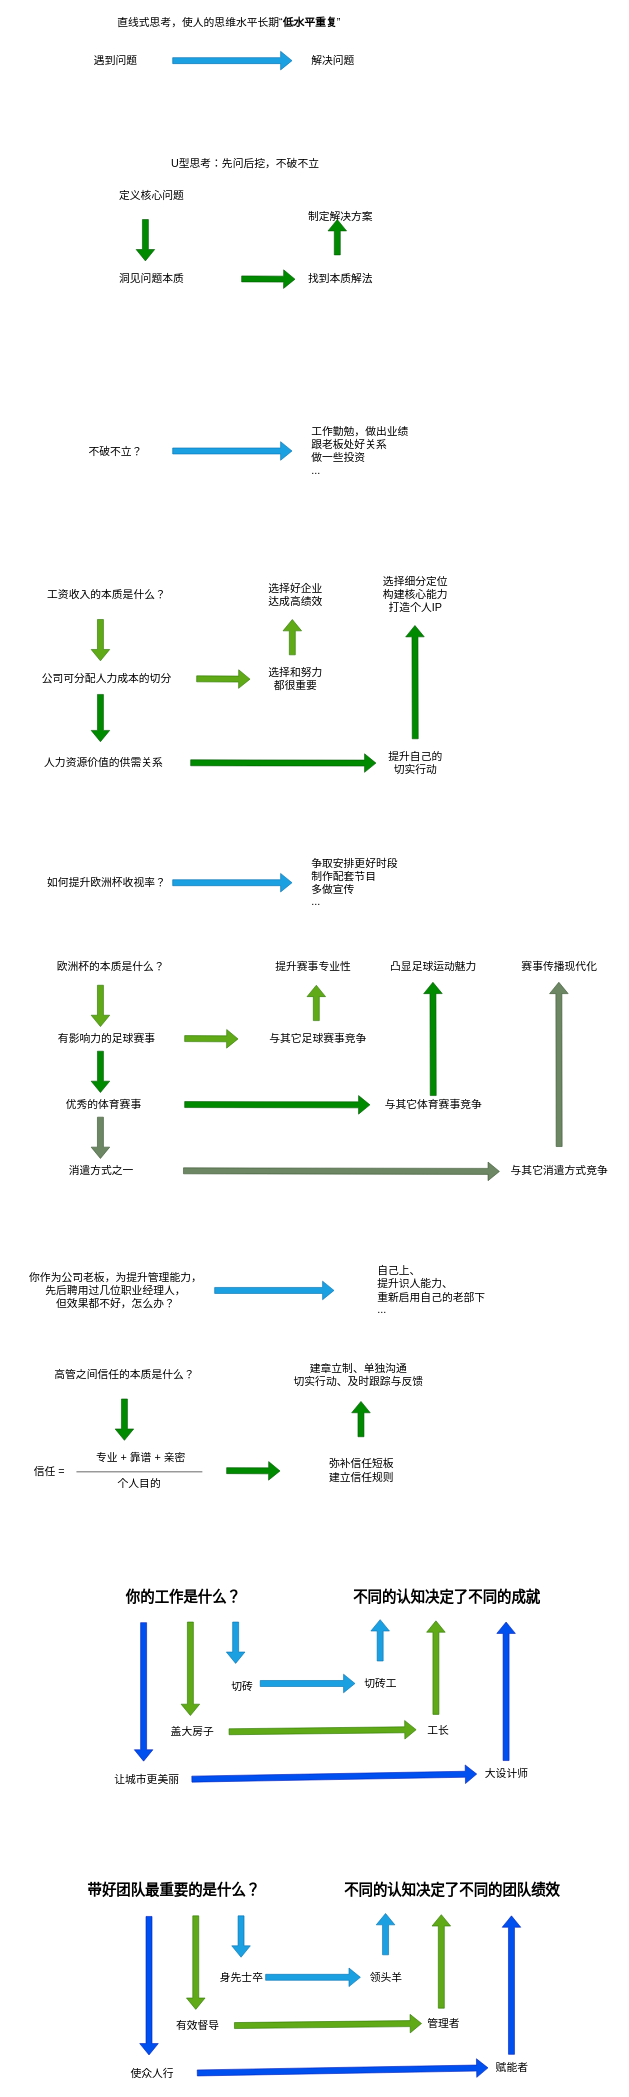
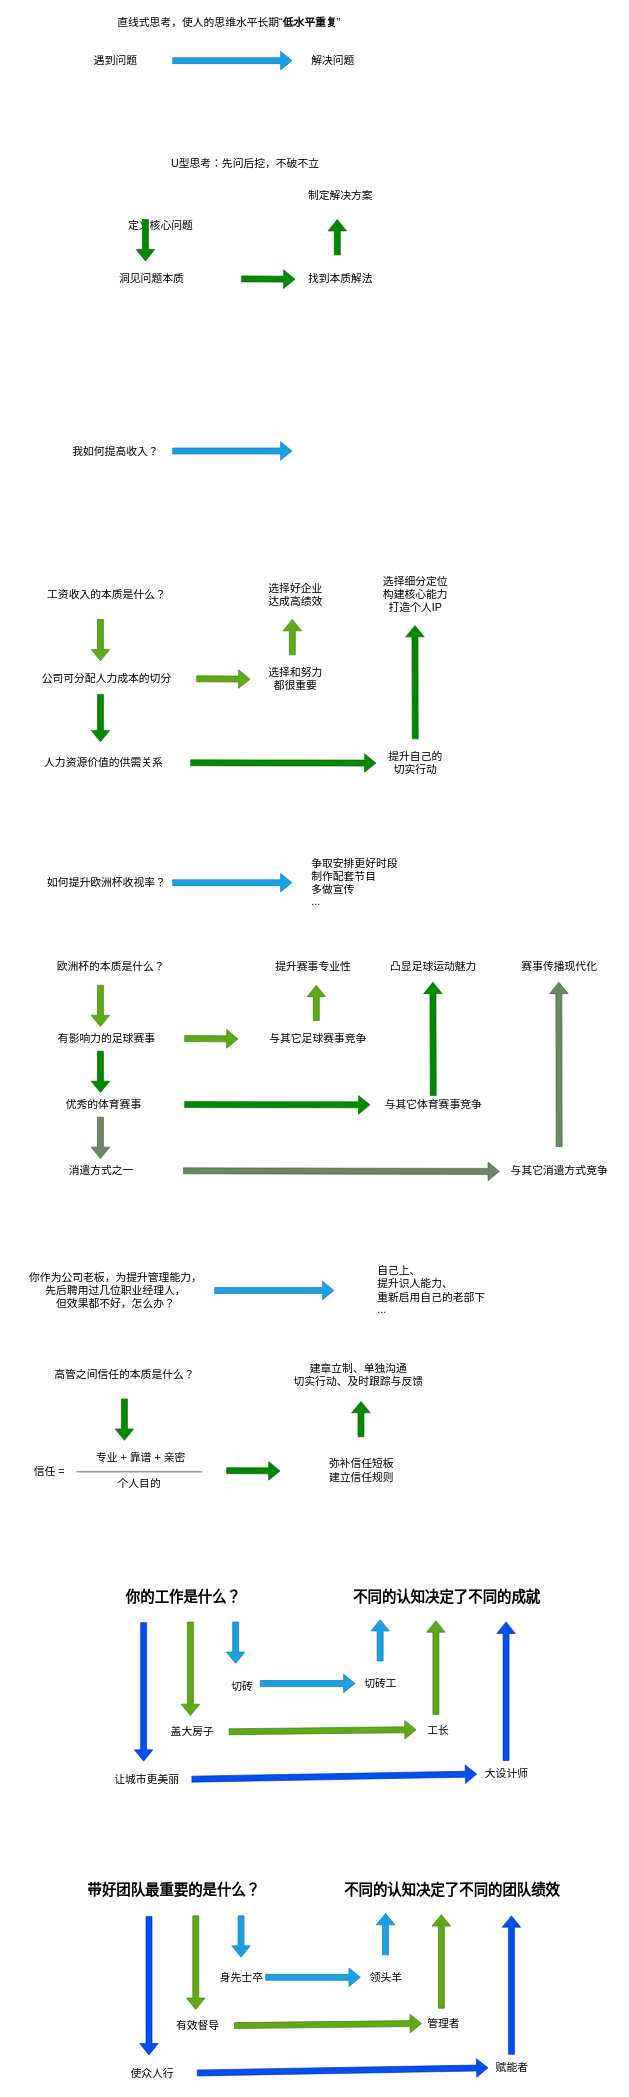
node "定义核心问题": moved (152, 195) -> (161, 225)
node "制定解决方案": moved (341, 216) -> (341, 195)
node "不破不立？": label "不破不立？" -> "我如何提高收入？"
node "工作勤勉，做出业绩 跟老板处好关系 做一些投资 ...": removed
